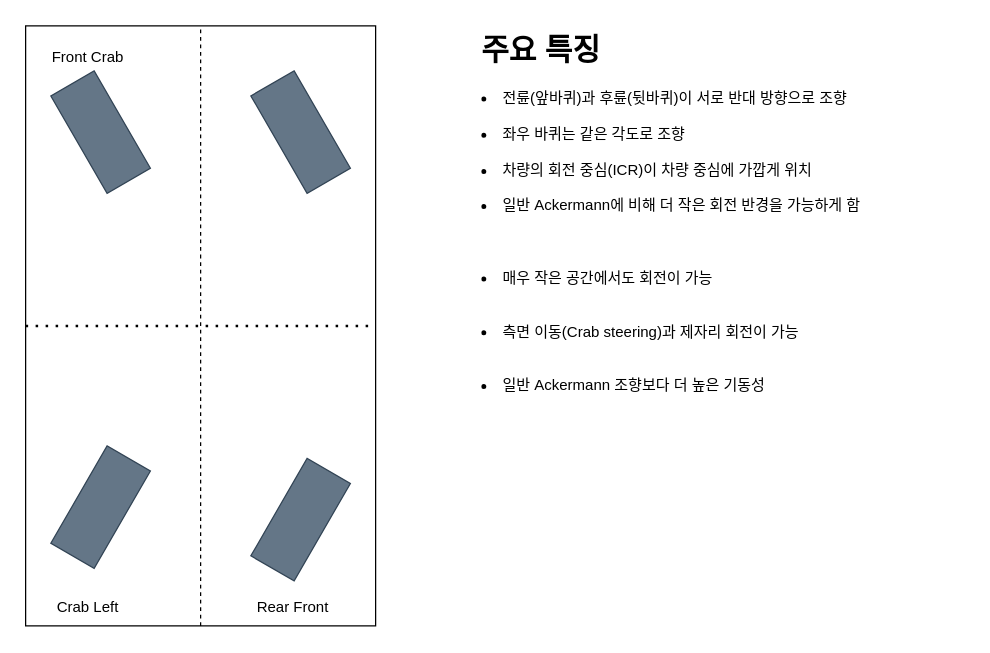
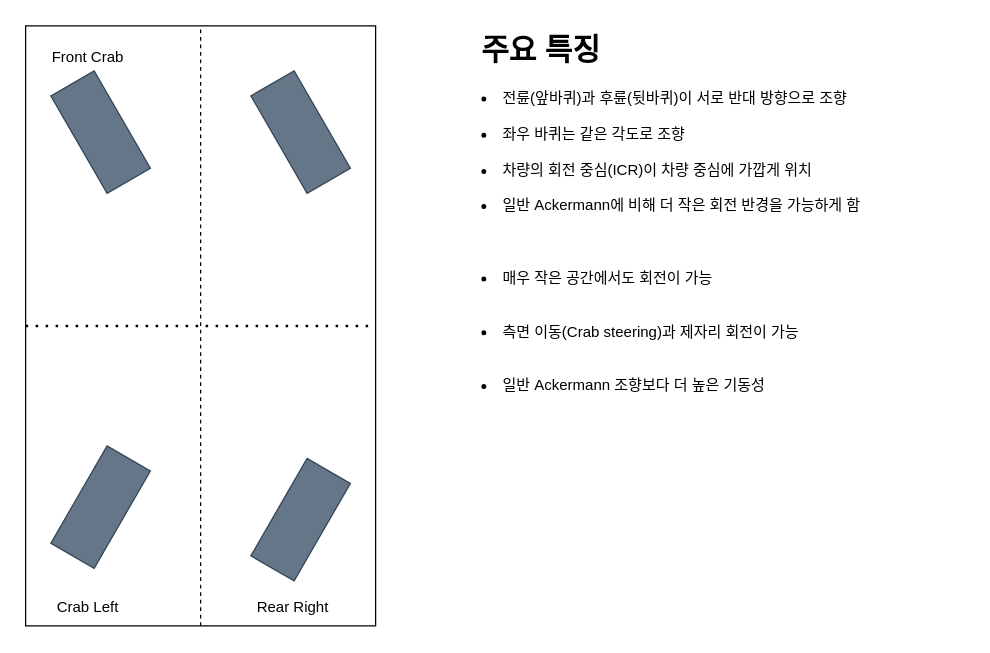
node "Rear Front": label "Rear Front" -> "Rear Right"
